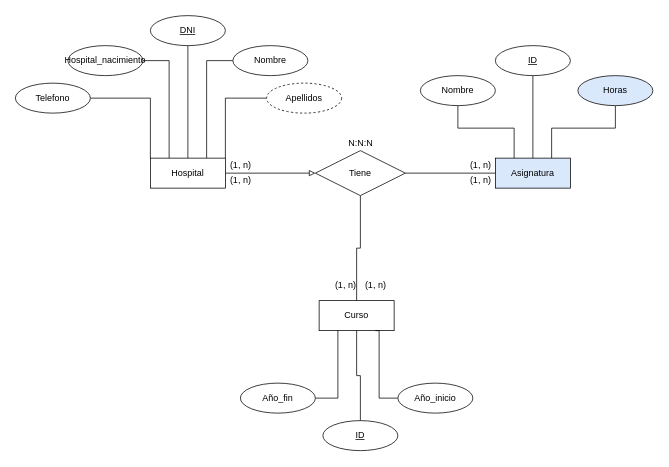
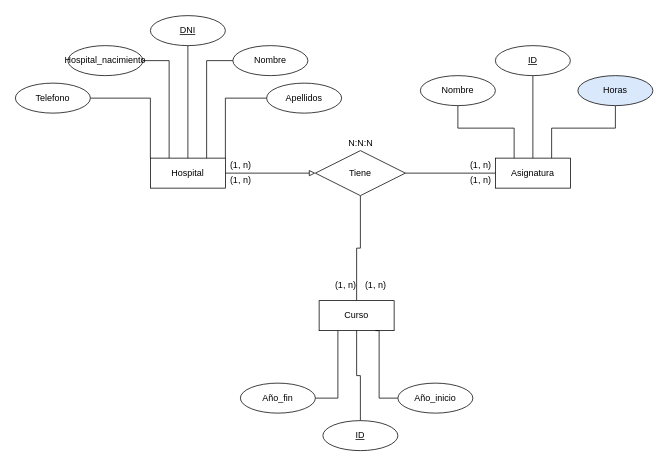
node "Apellidos": style dashed -> solid
node "Asignatura": fillcolor #dae8fc -> #ffffff
